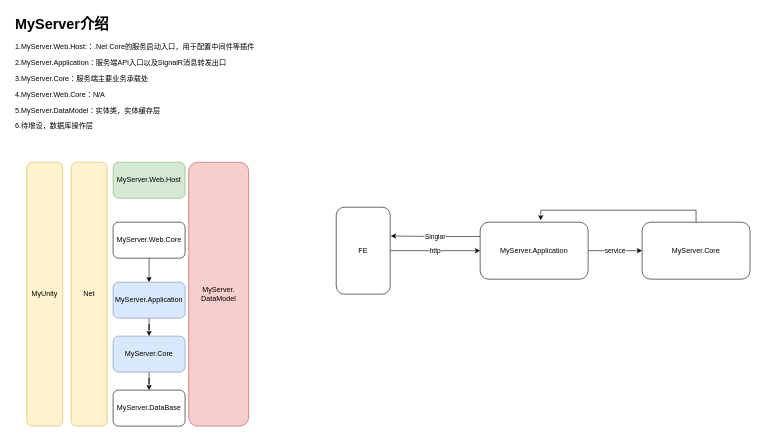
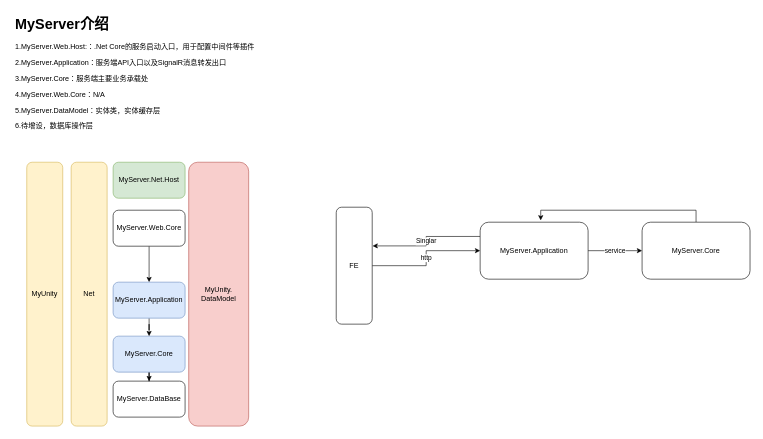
node "MyServer.Web.Host": label "MyServer.Web.Host" -> "MyServer.Net.Host"
node "MyServer.Web.Core": moved (149, 240) -> (149, 228)
node "FE": size 54x87 -> 36x117
node "MyServer. DataModel": label "MyServer. DataModel" -> "MyUnity. DataModel"
node "MyServer.DataBase": moved (149, 408) -> (149, 399)
